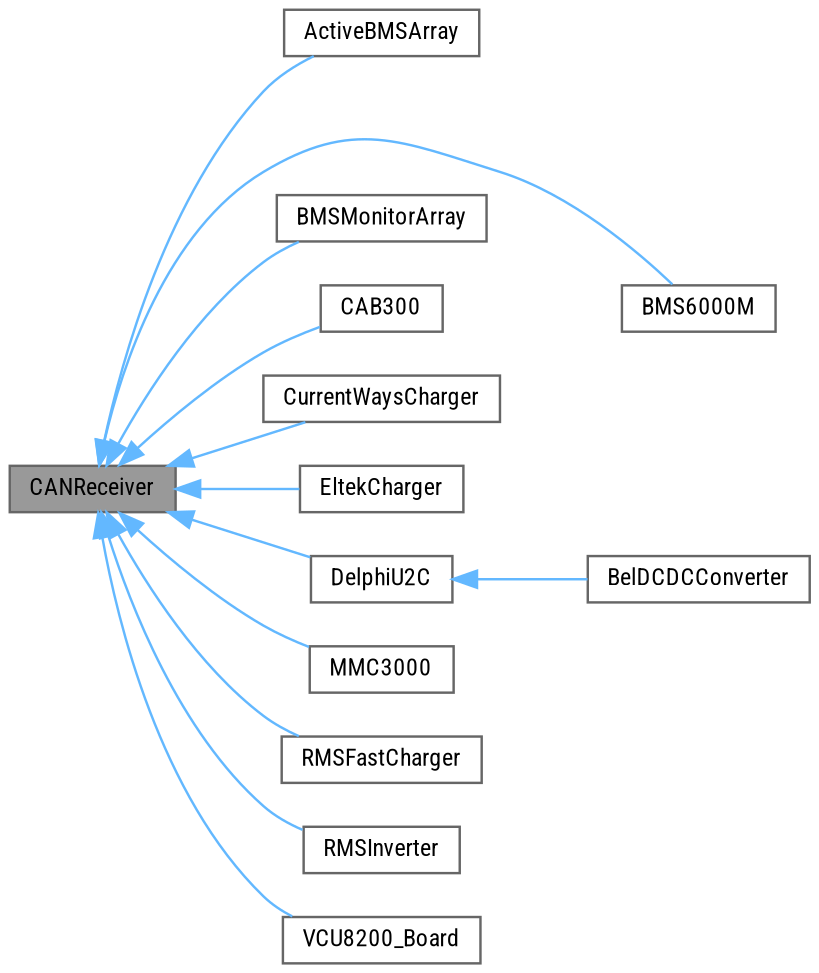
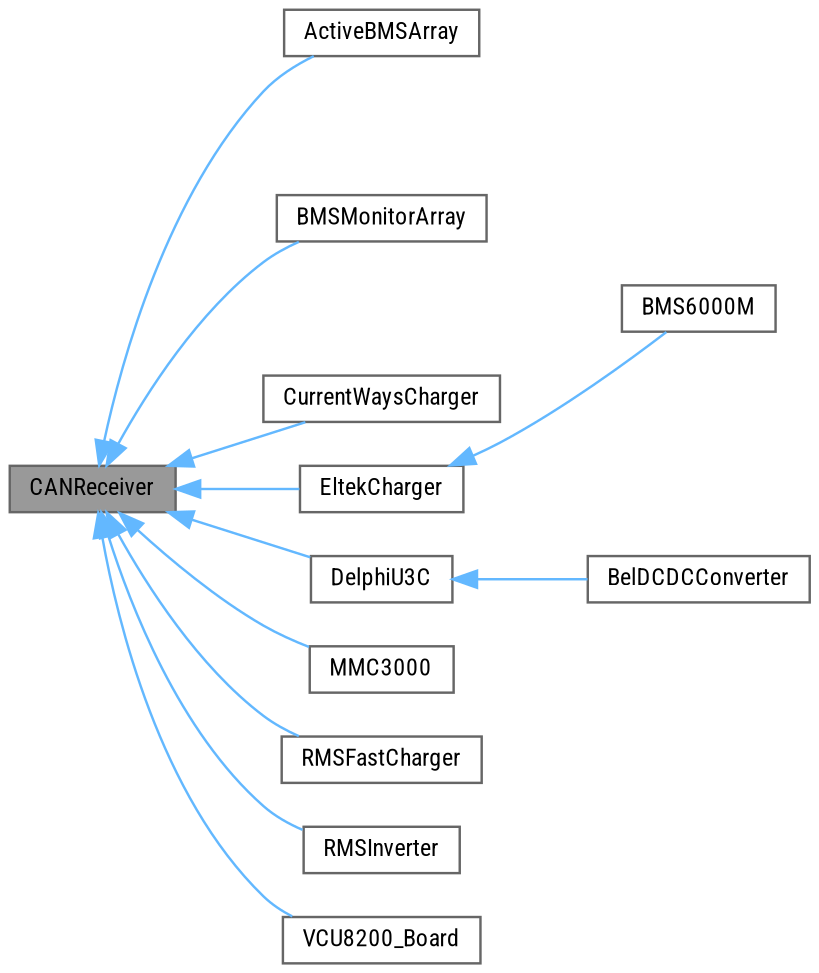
edge "BMS6000M" -> "CANReceiver": now "BMS6000M" -> "EltekCharger"
node "CAB300": removed
node "DelphiU2C": label "DelphiU2C" -> "DelphiU3C"
